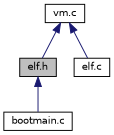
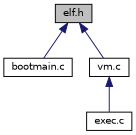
edge "elf.h" -> "vm.c": reversed
node "elf.c": label "elf.c" -> "exec.c"
